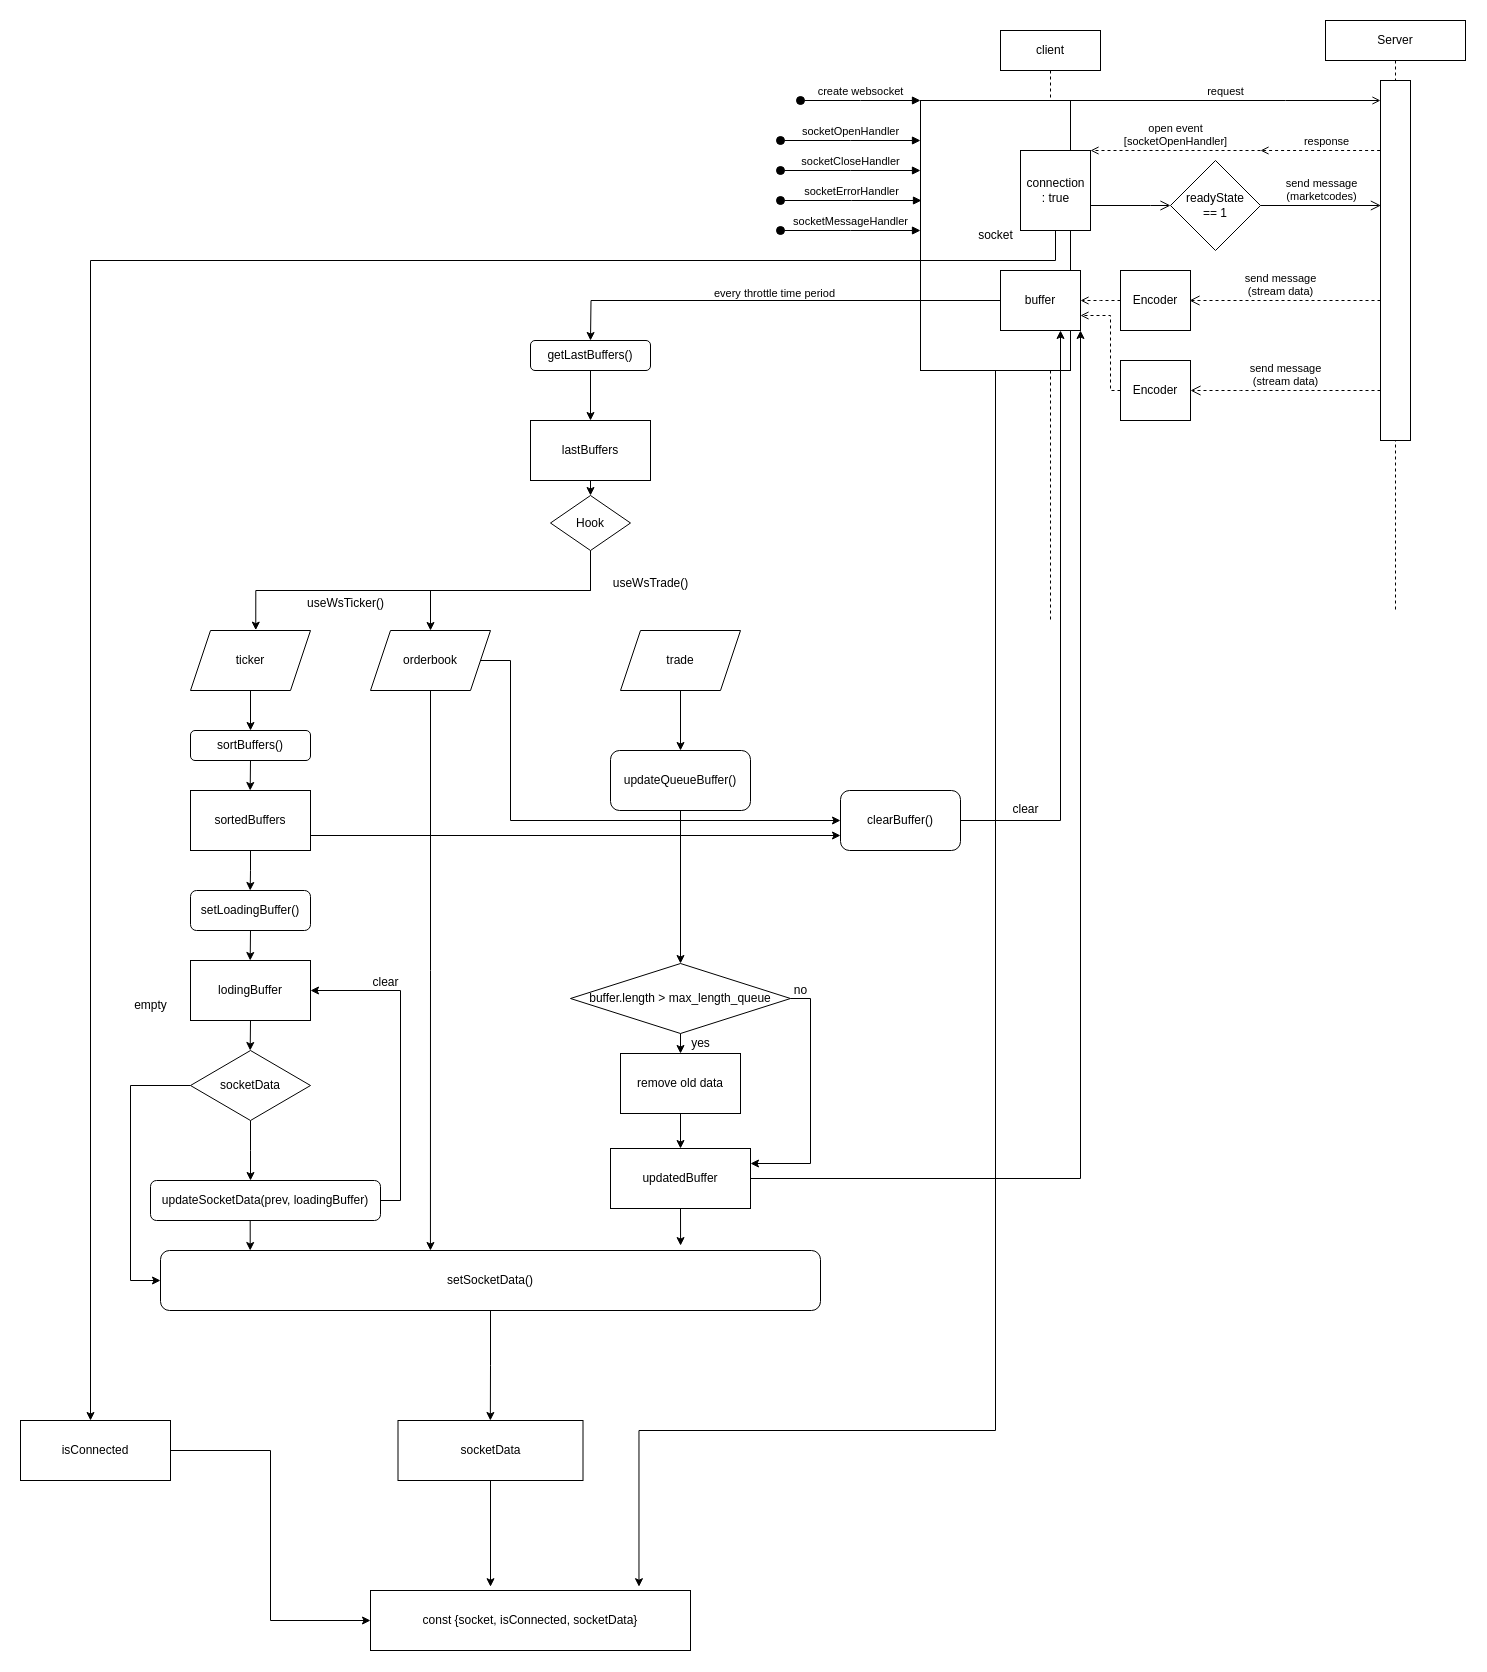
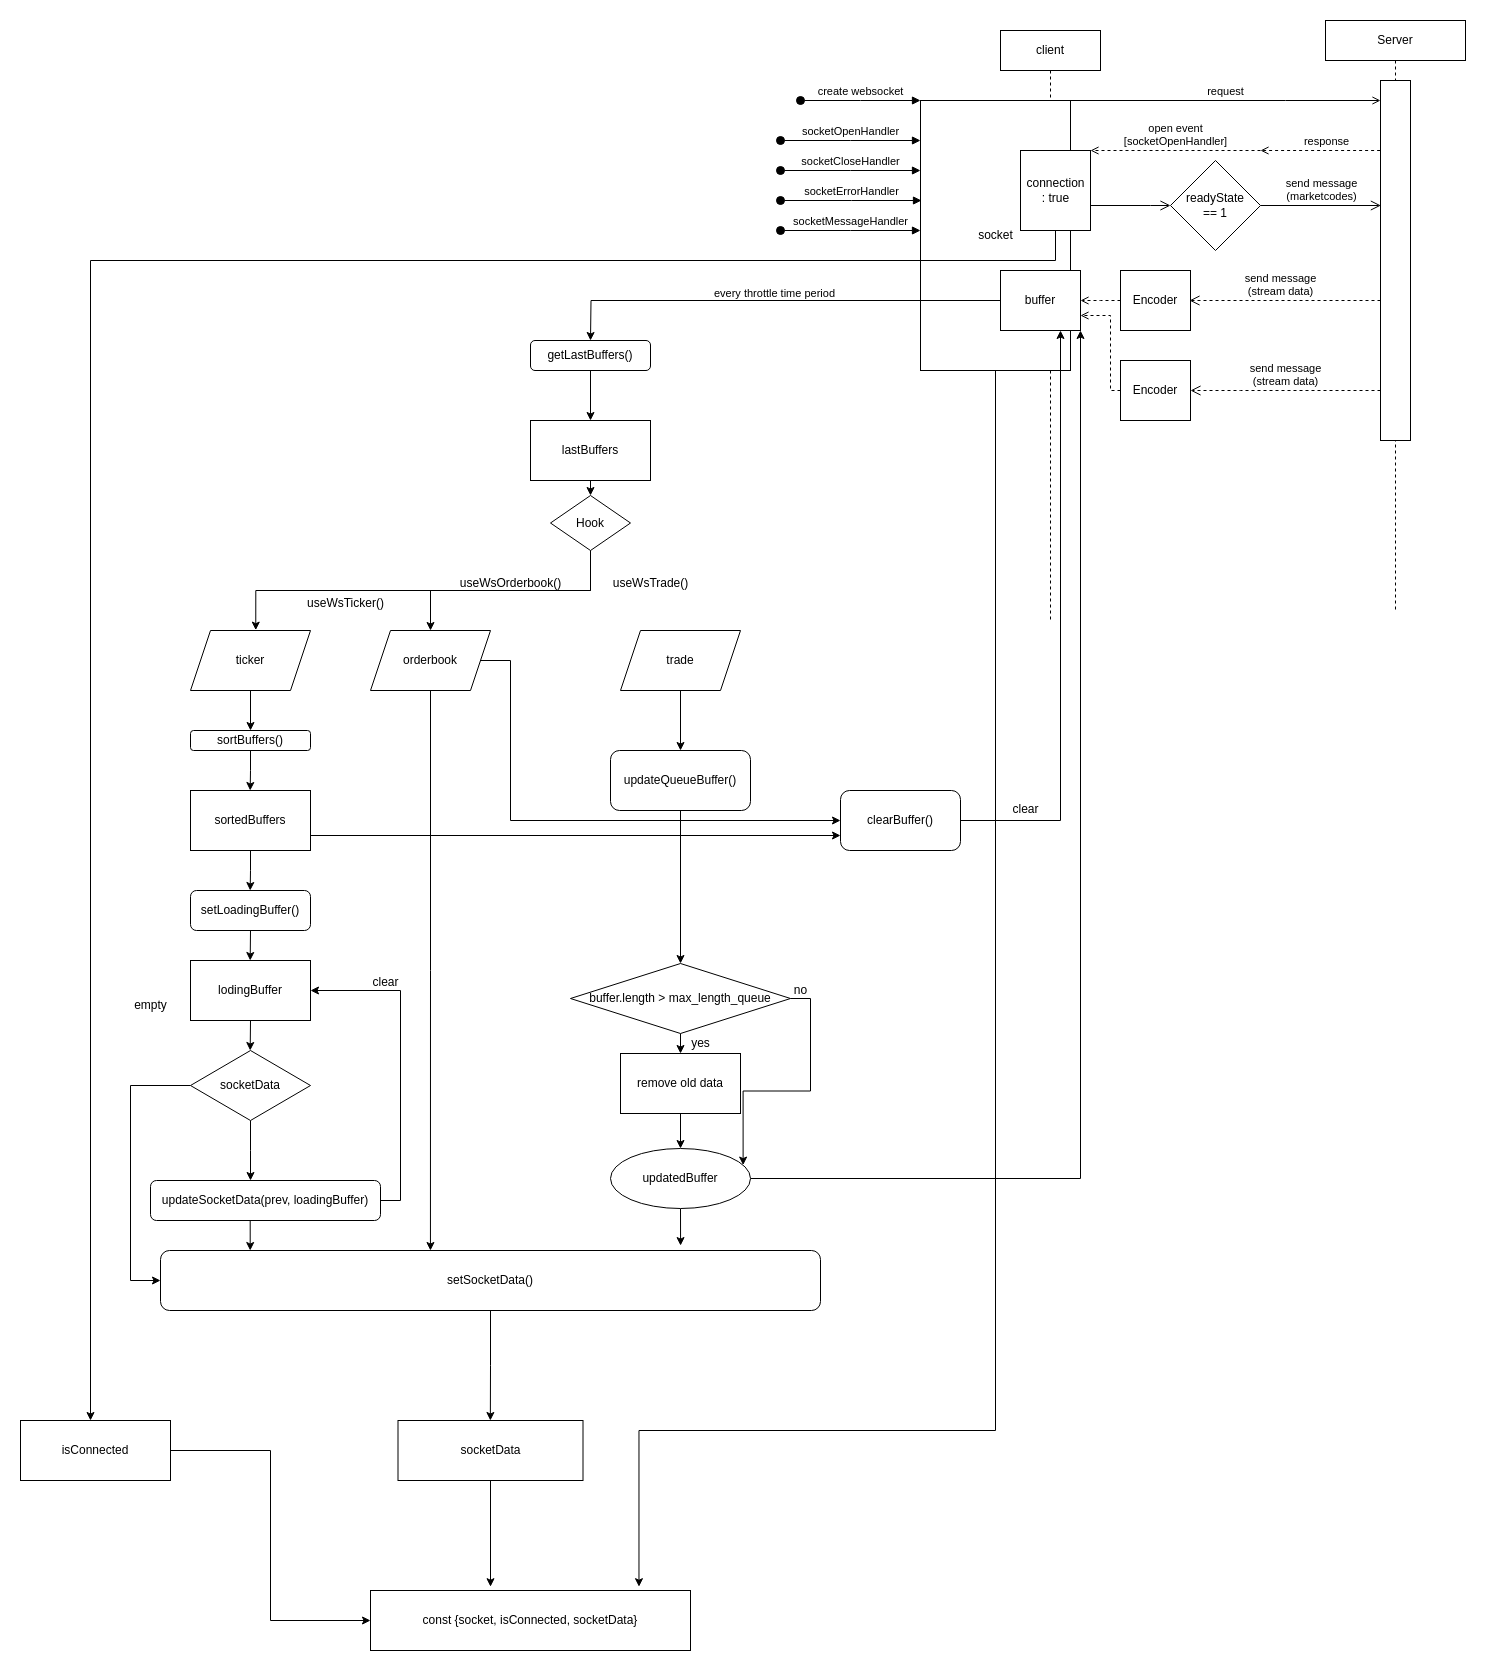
node "useWsOrderbook()": added
node "sortBuffers()": size 120x30 -> 120x20
node "updatedBuffer": shape rectangle -> ellipse
